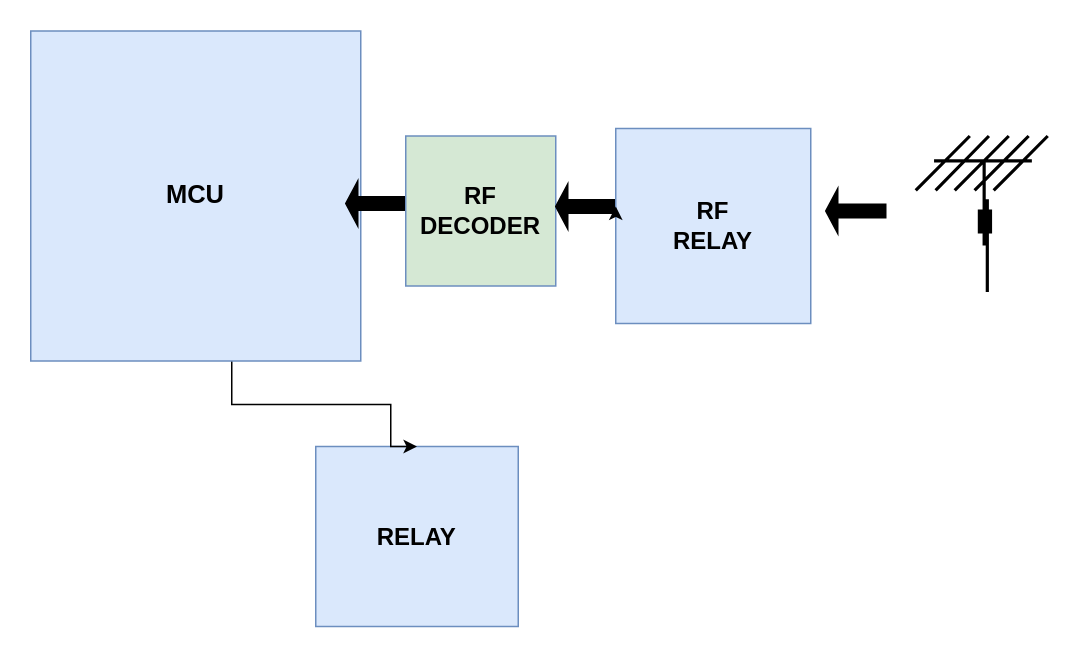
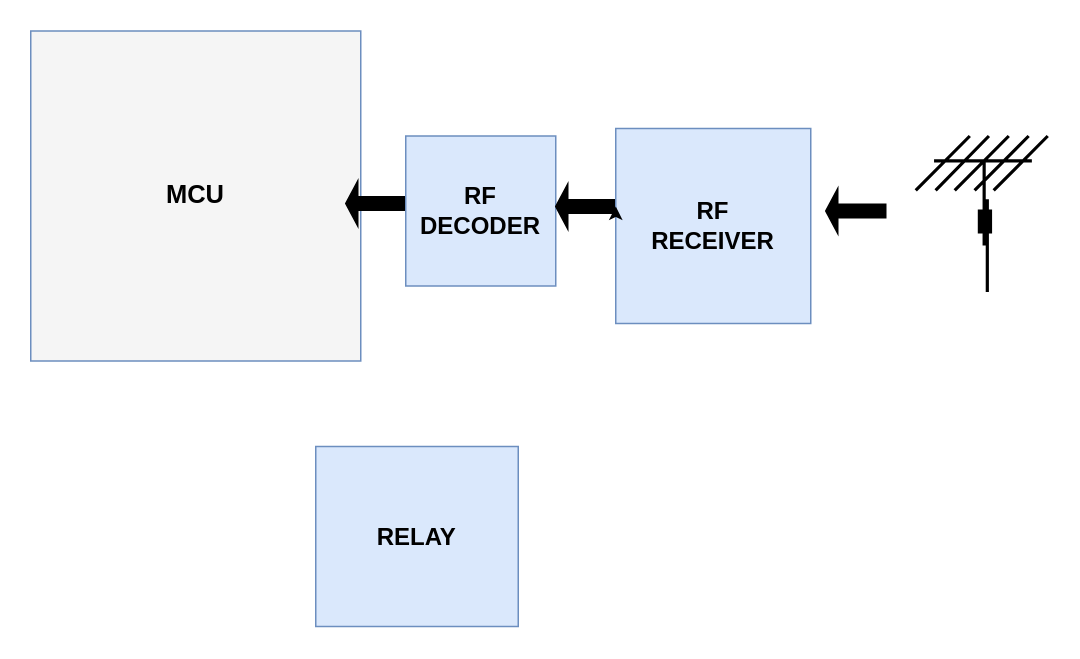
node "MCU": fillcolor #dae8fc -> #f5f5f5
node "RF DECODER": fillcolor #d5e8d4 -> #dae8fc
node "RF RELAY": label "RF RELAY" -> "RF RECEIVER"
edge "MCU" -> "RELAY": removed
